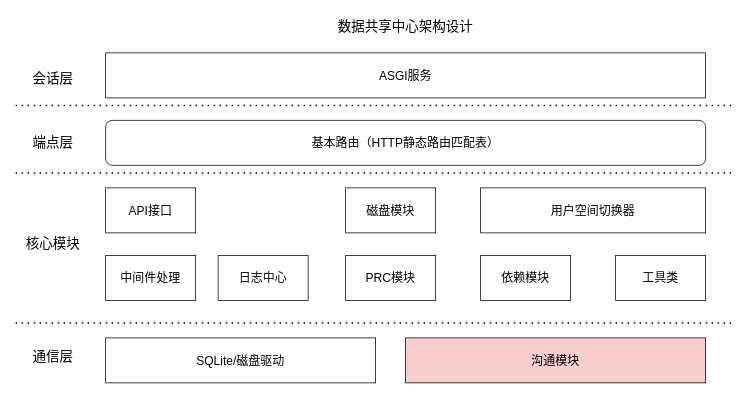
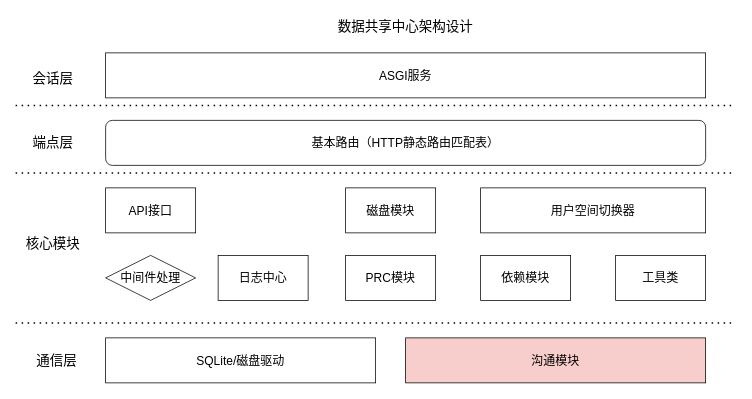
node "中间件处理": shape rectangle -> diamond
node "通信层": moved (53, 357) -> (57, 360)
